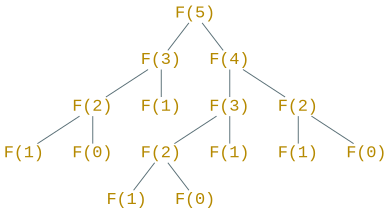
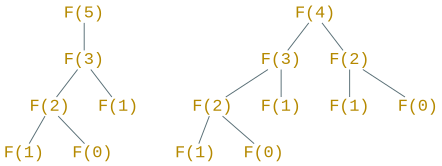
edge "F(5)" -- "F(4)": removed
